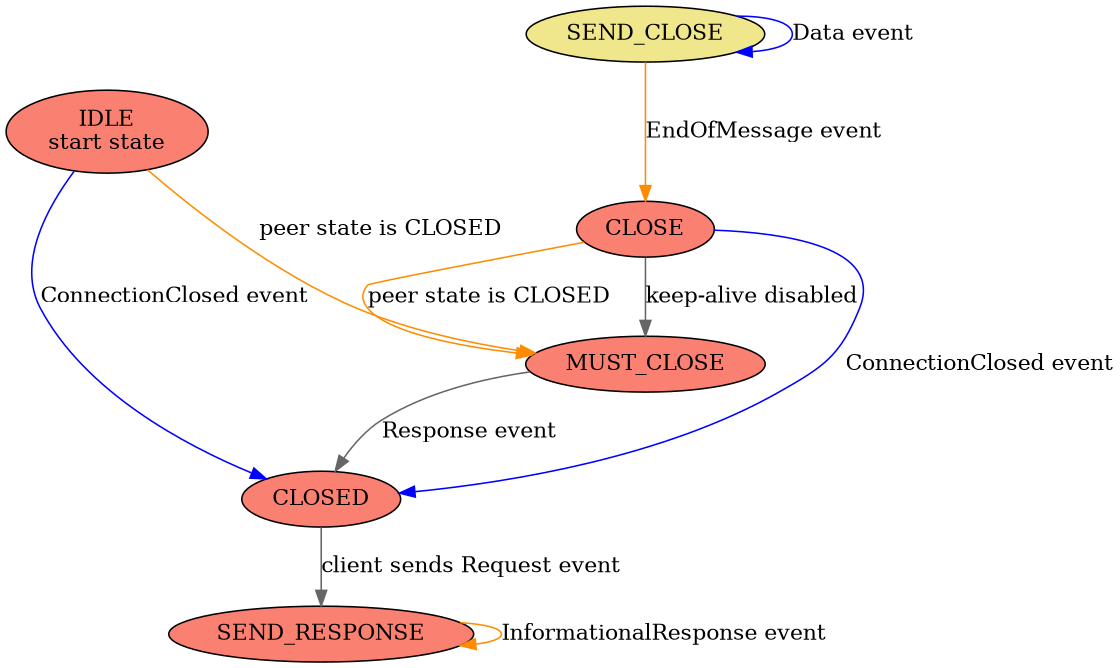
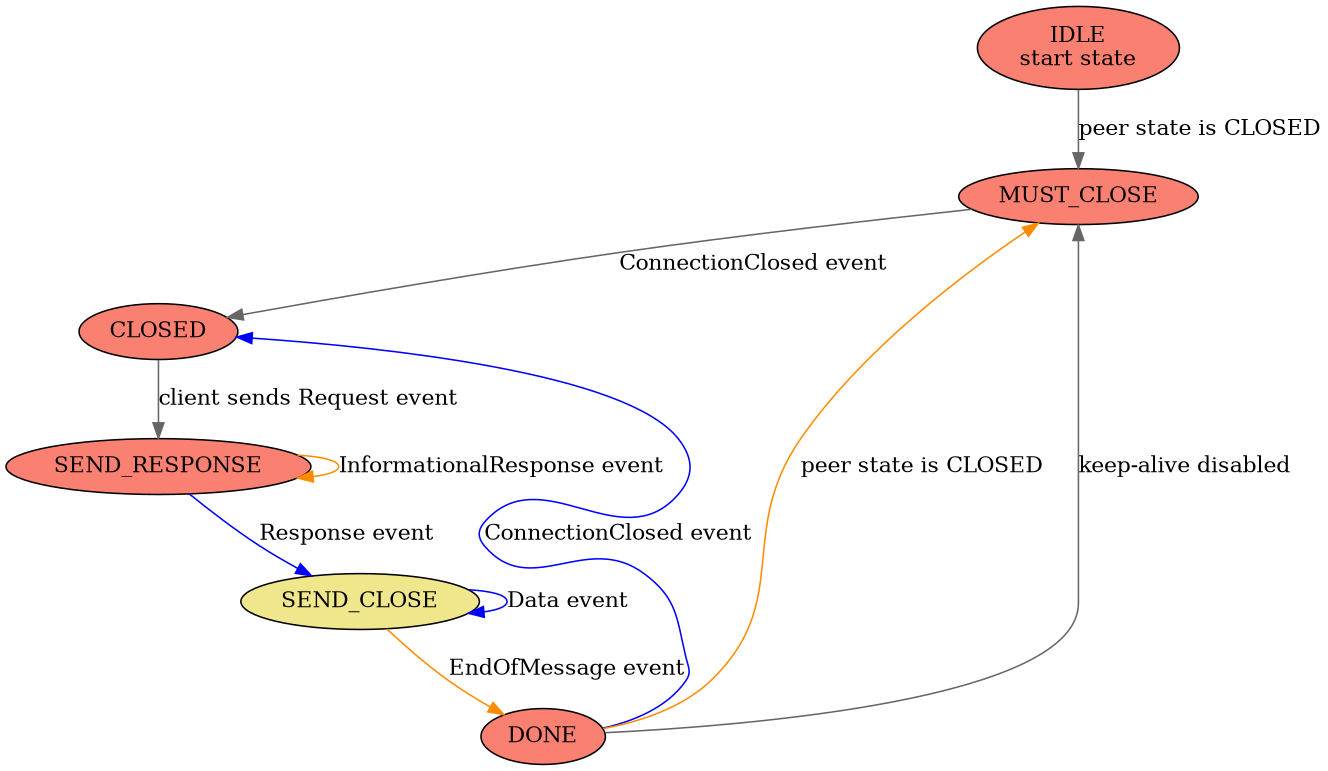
node "CLOSE": label "CLOSE" -> "DONE"
edge "IDLE start state" -> "MUST_CLOSE": color darkorange -> gray40
edge "IDLE start state" -> "CLOSED": removed, label "ConnectionClosed event"
edge "MUST_CLOSE" -> "CLOSED": label "Response event" -> "ConnectionClosed event"
edge "SEND_RESPONSE" -> "SEND_CLOSE": added, label "Response event"
